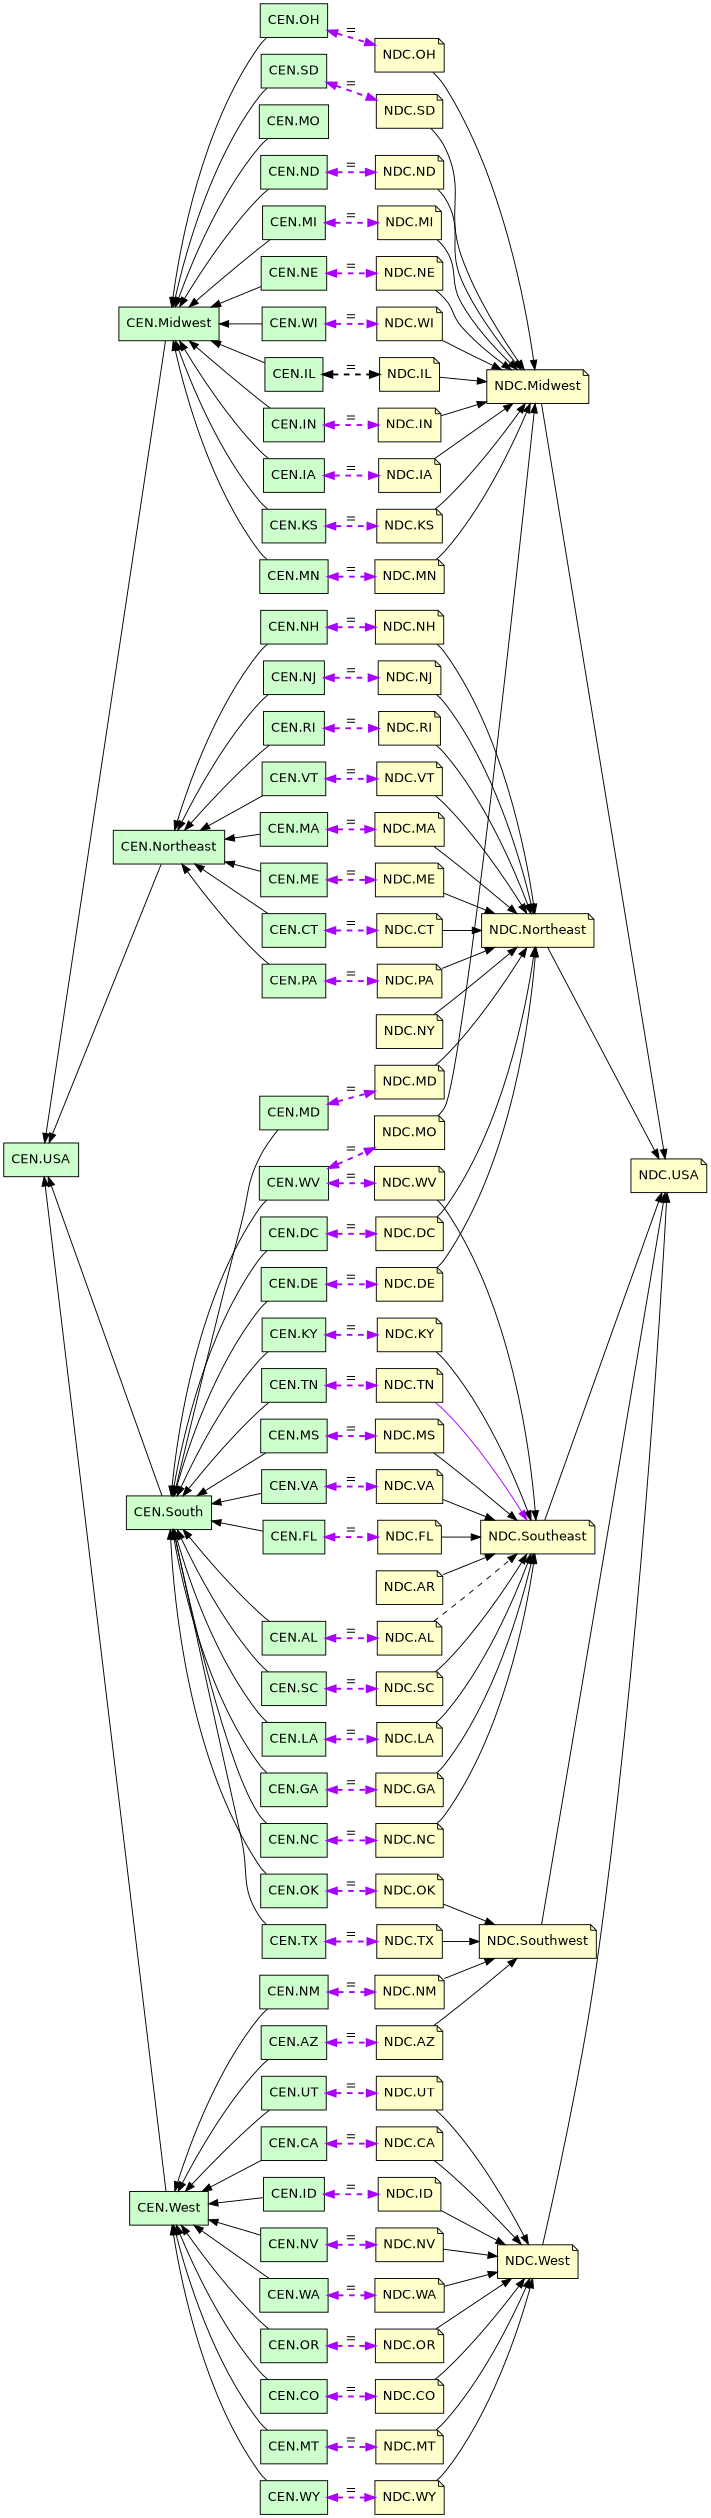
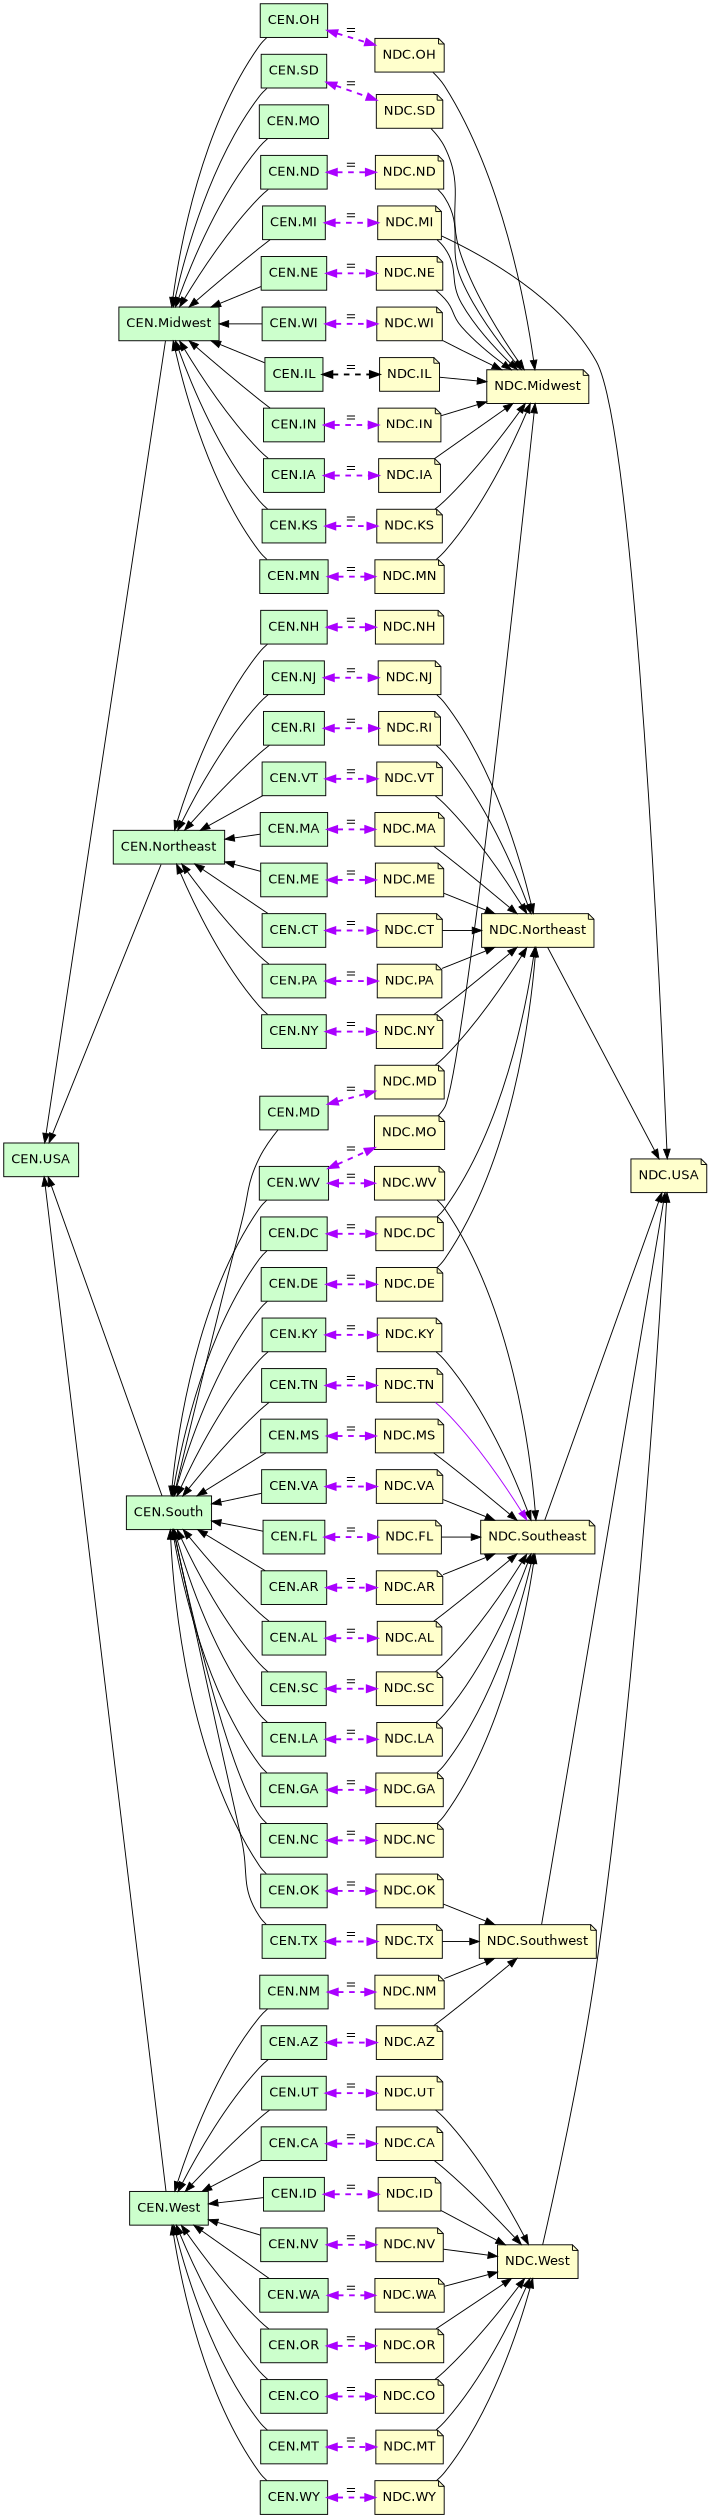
edge "NDC.NH" -> "NDC.Northeast": removed
edge "NDC.Midwest" -> "NDC.USA": now "NDC.MI" -> "NDC.USA"
node "CEN.NY": added
node "CEN.AR": added
edge "NDC.AL" -> "NDC.Southeast": style dashed -> solid
